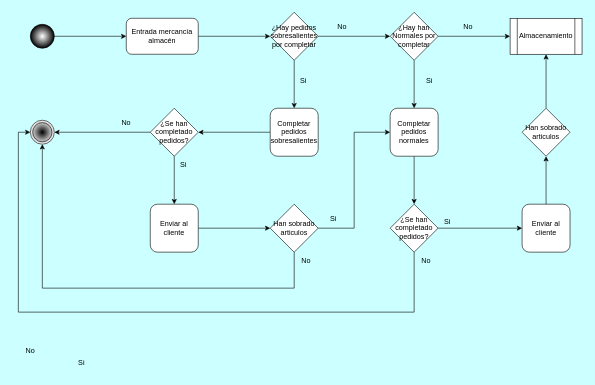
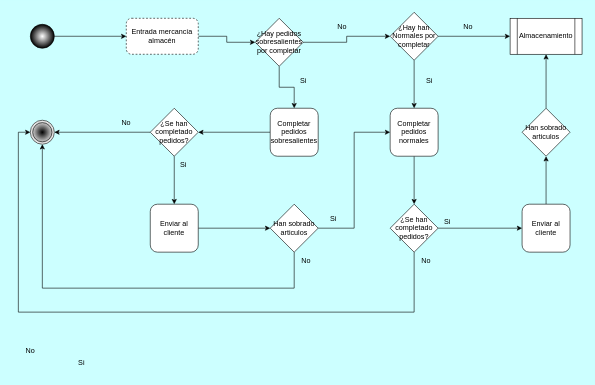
node "Entrada mercancía almacén": style solid -> dashed
node "¿Hay pedidos sobresalientes por completar": moved (294, 36) -> (279, 42)
